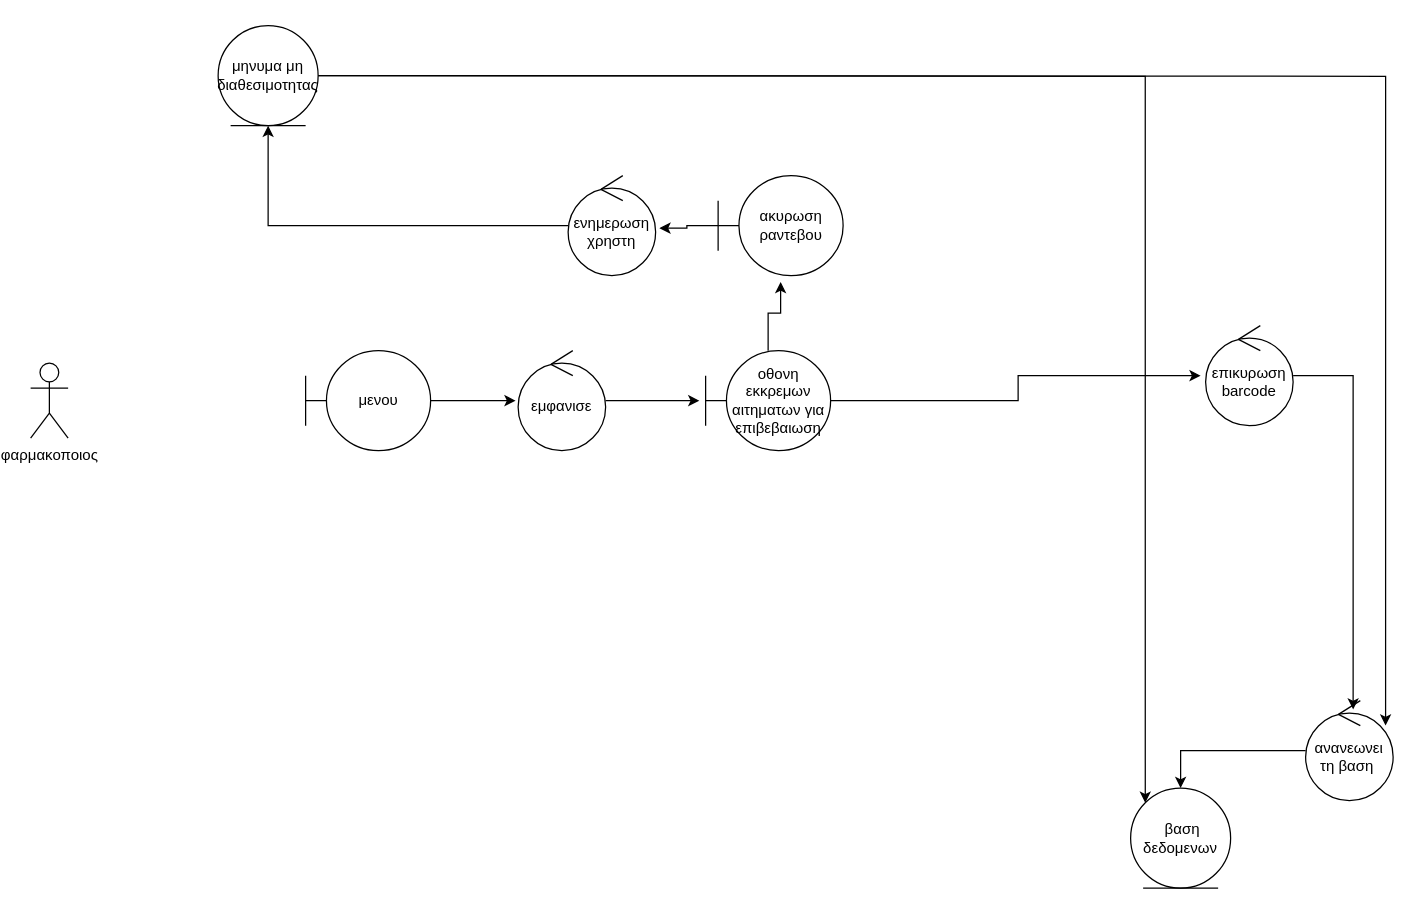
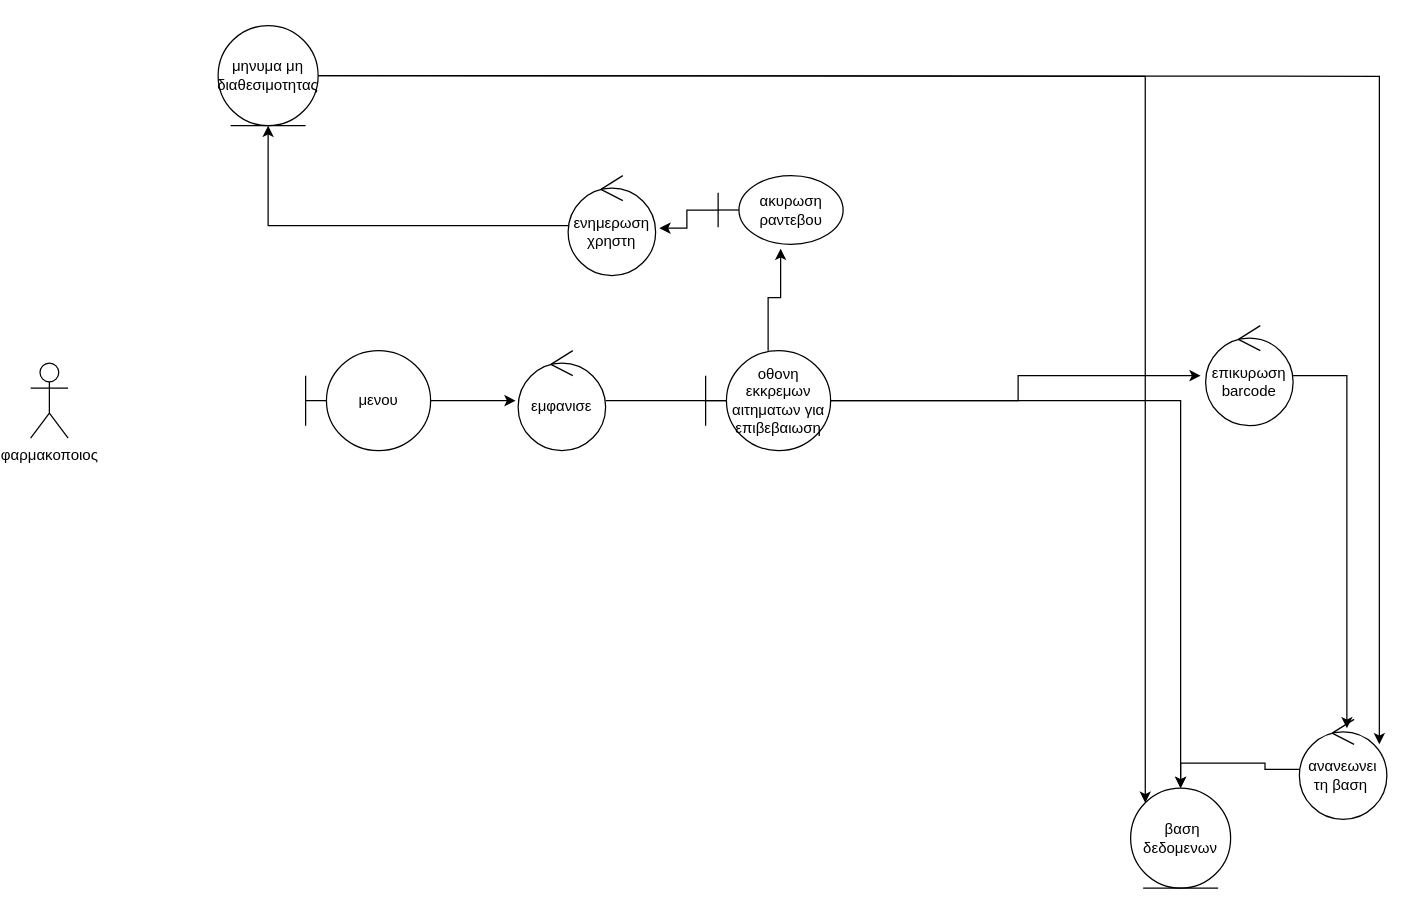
node "ακυρωση ραντεβου": size 125x100 -> 125x69
edge "εμφανισε" -> "οθονη εκκρεμων αιτηματων για επιβεβαιωση": now "εμφανισε" -> "βαση δεδομενων"
node "ανανεωνει τη βαση": moved (1349, 751) -> (1343, 769)
